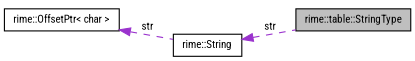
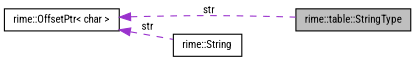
edge "rime::table::StringType" -> "rime::String": now "rime::table::StringType" -> "rime::OffsetPtr< char >"
